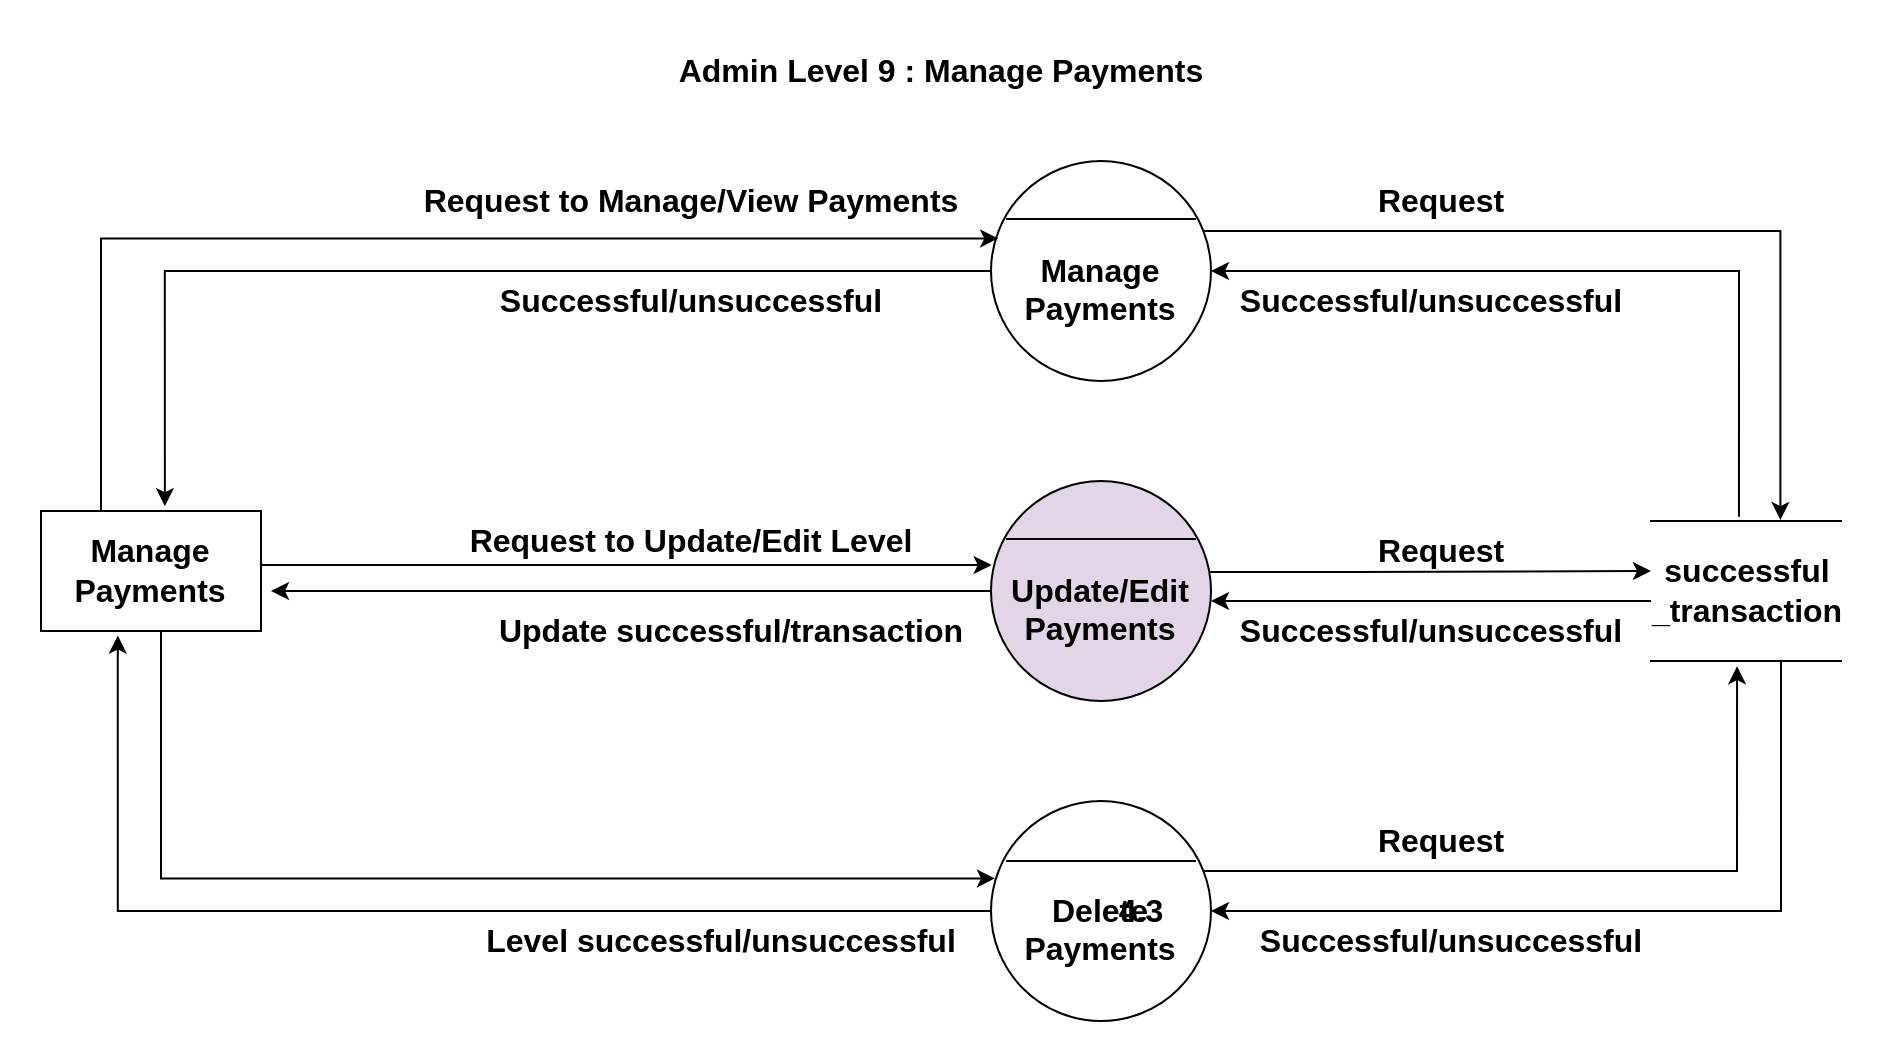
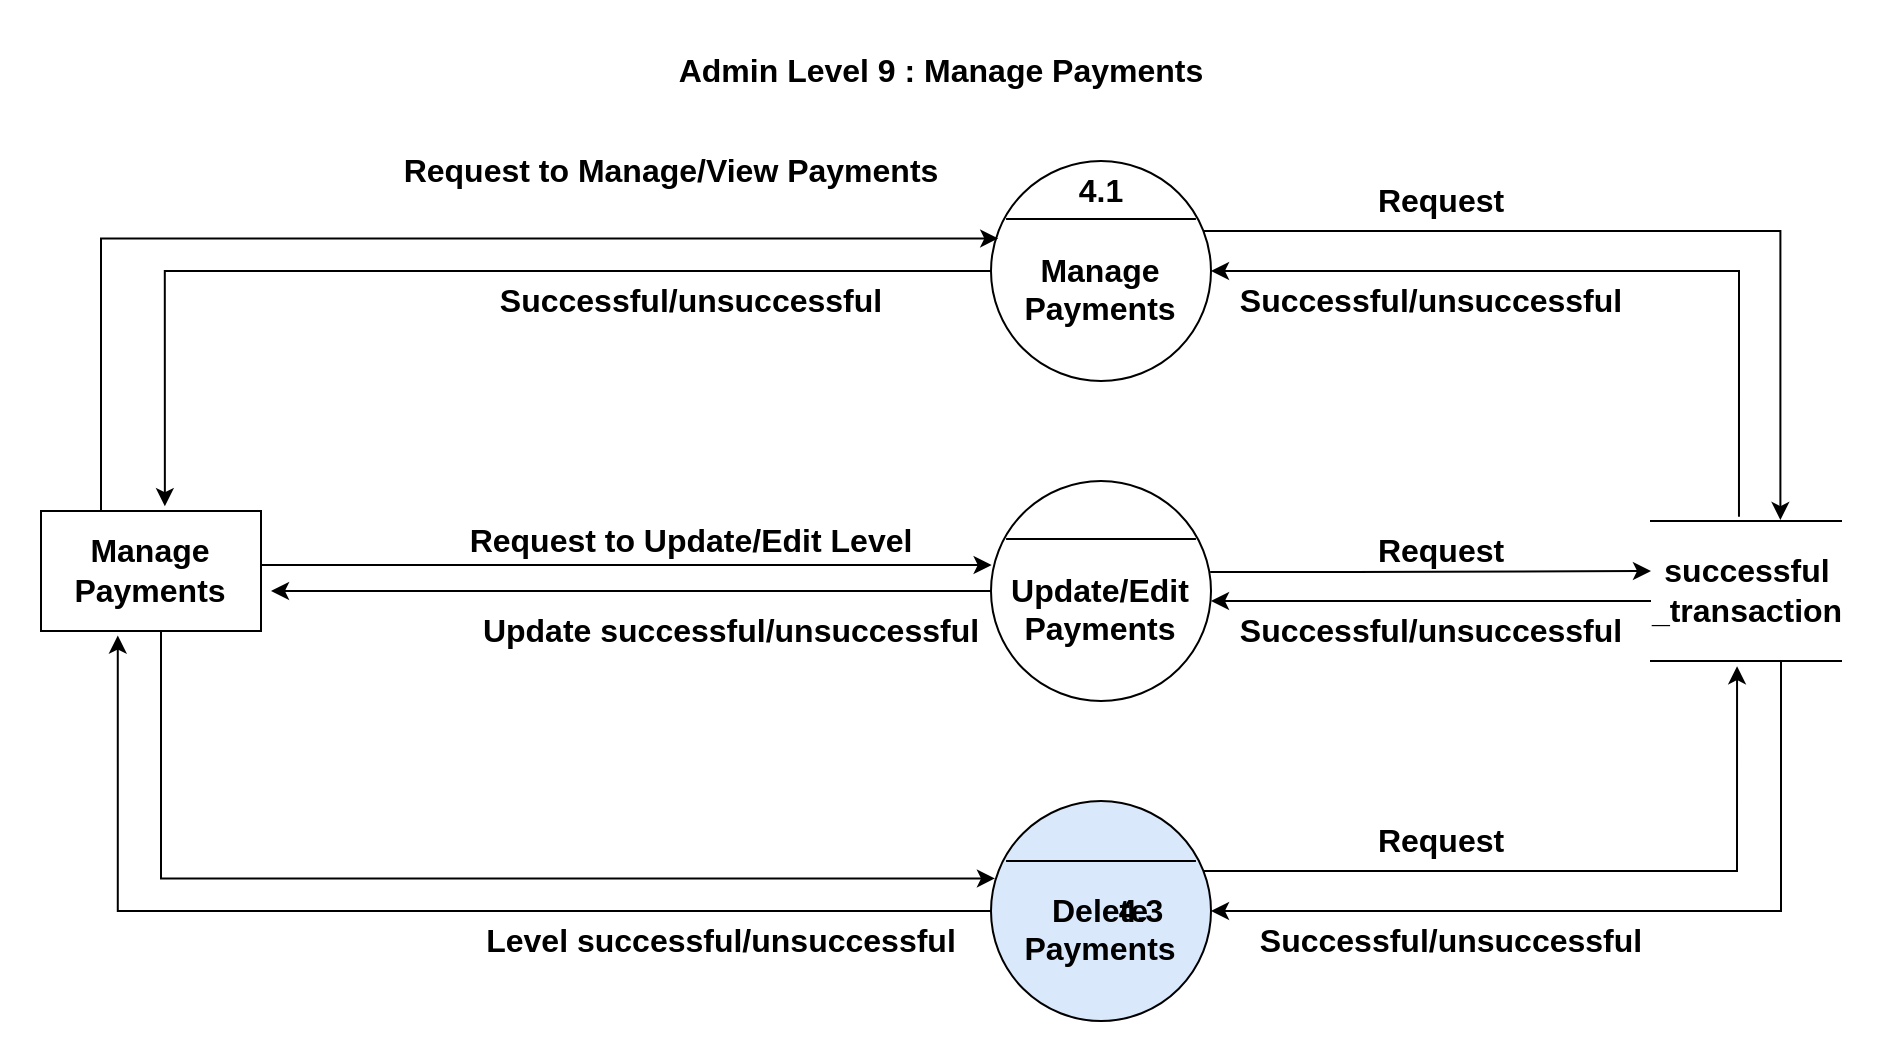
node "4.1": added
node "Request to Manage/View Payments": moved (691, 201) -> (671, 171)
node "Update/Edit Payments": fillcolor #e1d5e7 -> #ffffff
node "Update successful/transaction": label "Update successful/transaction" -> "Update successful/unsuccessful"
node "Delete Payments": fillcolor #ffffff -> #dae8fc
